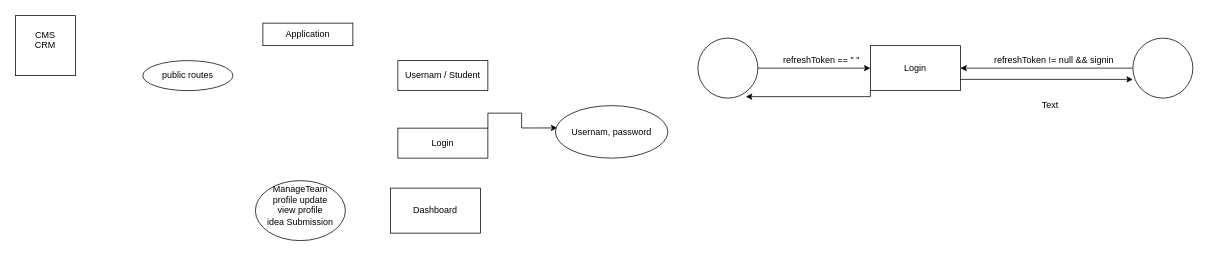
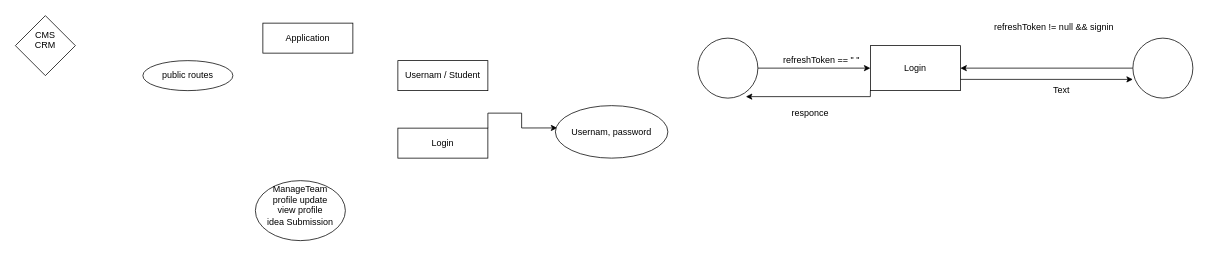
node "Application": size 90x23 -> 90x30
node "CMS CRM": shape rectangle -> diamond
node "refreshToken != null && signin": moved (1054, 60) -> (1054, 27)
node "Text": moved (1050, 105) -> (1062, 90)
node "responce": added
node "Dashboard": removed
